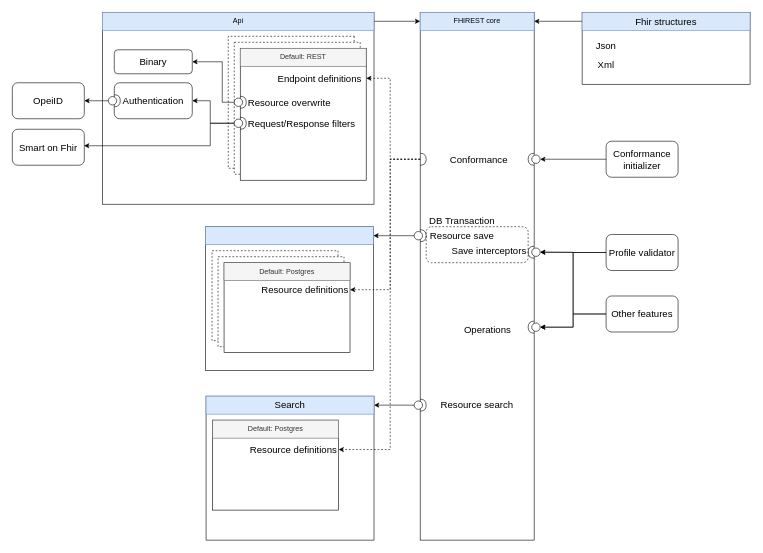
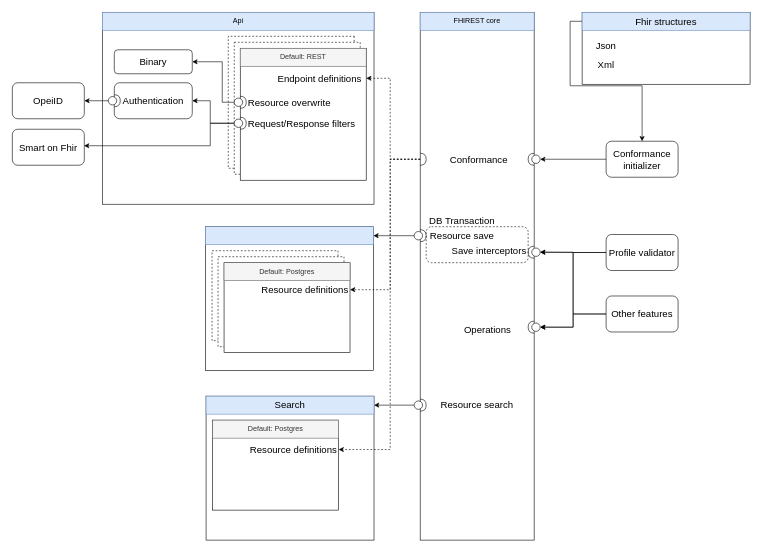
edge "Api" -> "FHIREST core": removed
edge "Fhir structures" -> "FHIREST core": now "Fhir structures" -> "Conformance initializer"
